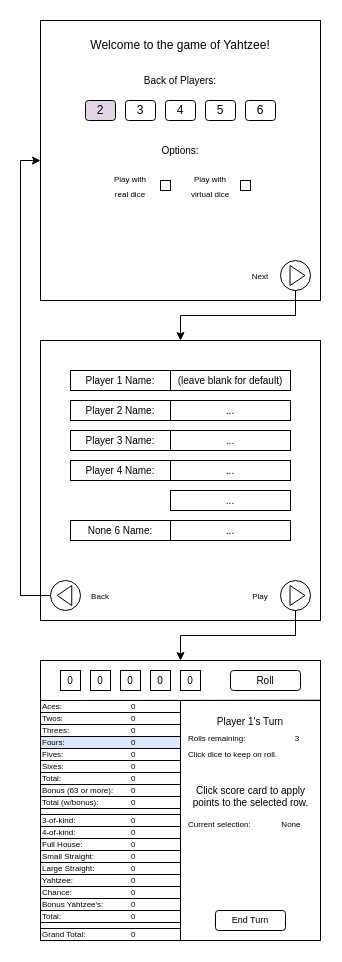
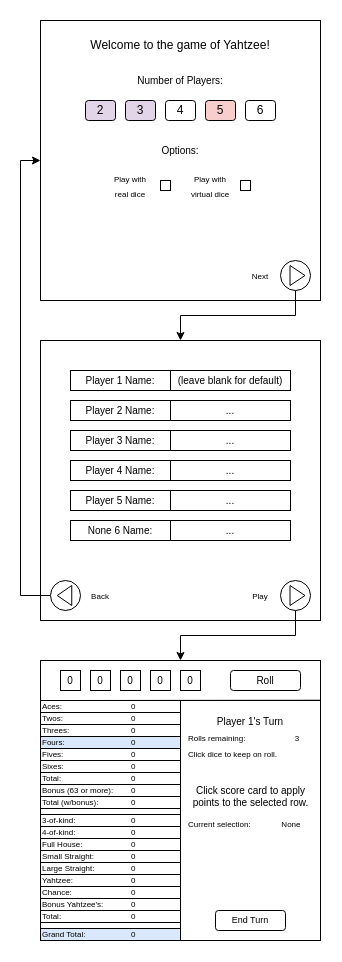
node "Back of Players:": label "Back of Players:" -> "Number of Players:"
node "3": fillcolor #ffffff -> #e1d5e7
node "5": fillcolor #ffffff -> #f8cecc
node "Player 5 Name:": added
node "Grand Total: 0": fillcolor #ffffff -> #dae8fc
